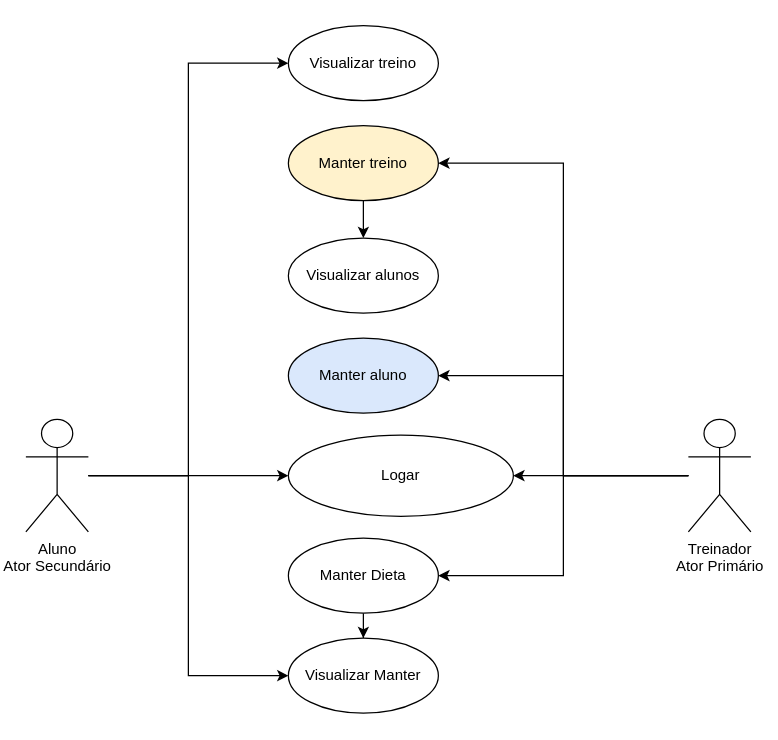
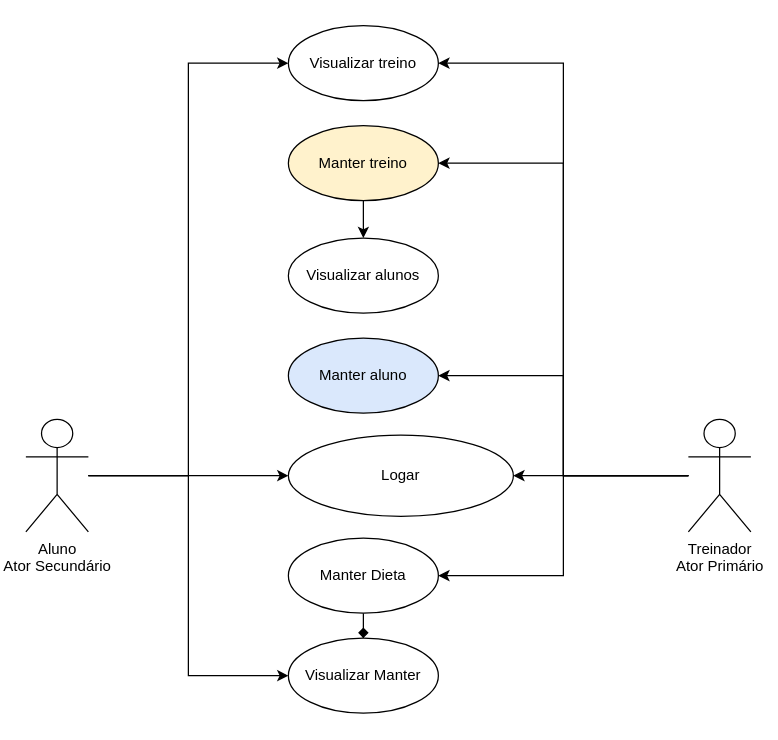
edge "Treinador Ator Primário" -> "Visualizar treino": added
edge "Manter Dieta" -> "Visualizar Manter": arrowhead classic -> diamond
